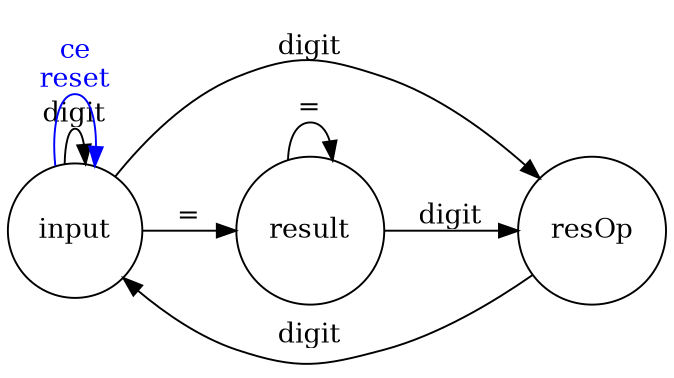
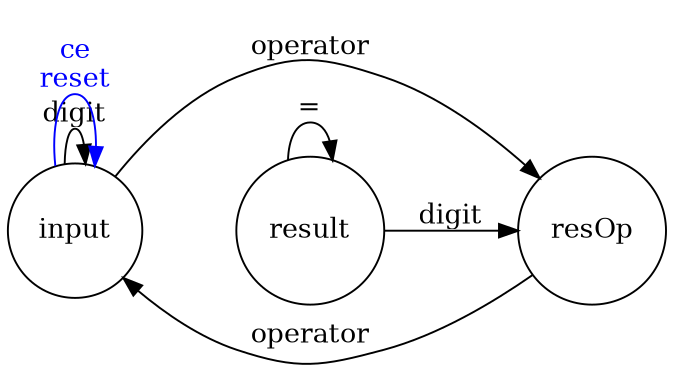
edge "input" -> "resOp": label "digit" -> "operator"
edge "input" -> "result": removed, label "="
edge "resOp" -> "input": label "digit" -> "operator"
